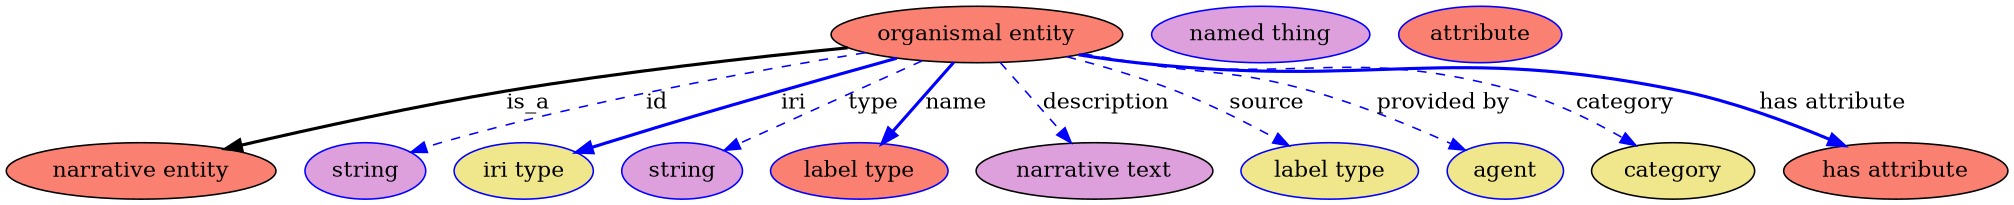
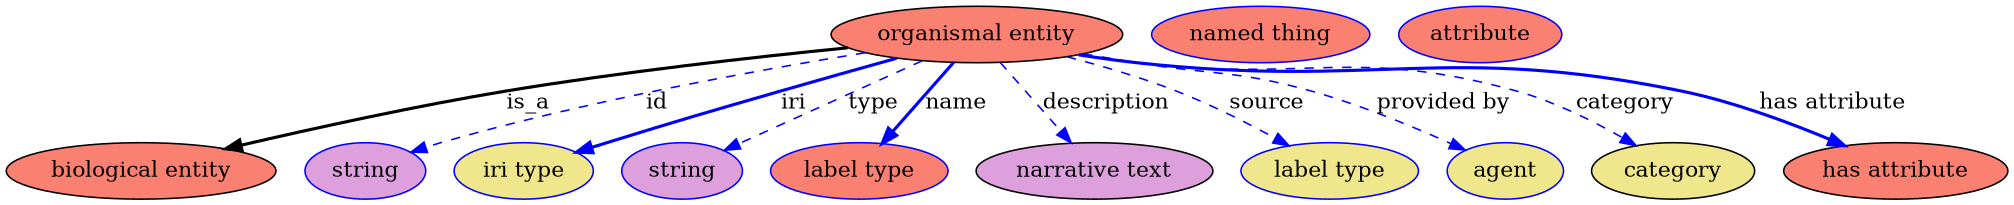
node "named thing": fillcolor plum -> salmon
node "narrative entity": label "narrative entity" -> "biological entity"
